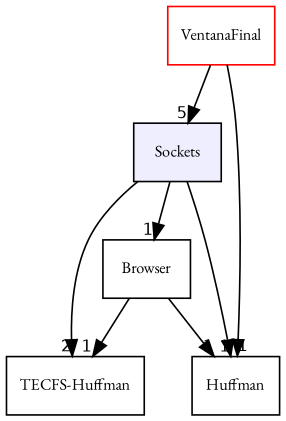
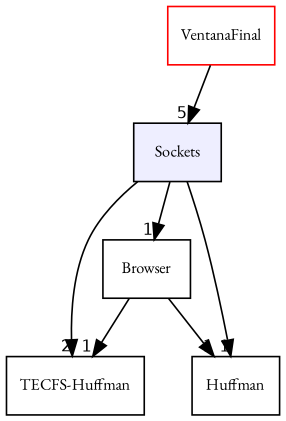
edge "VentanaFinal" -> "Huffman": removed
